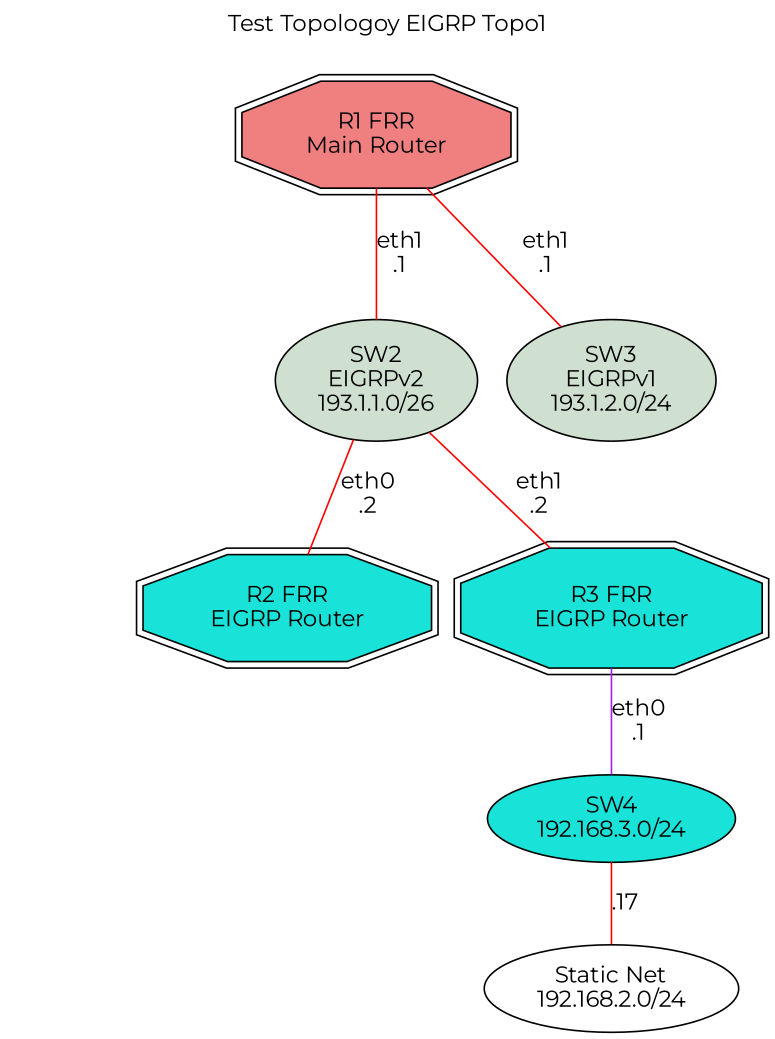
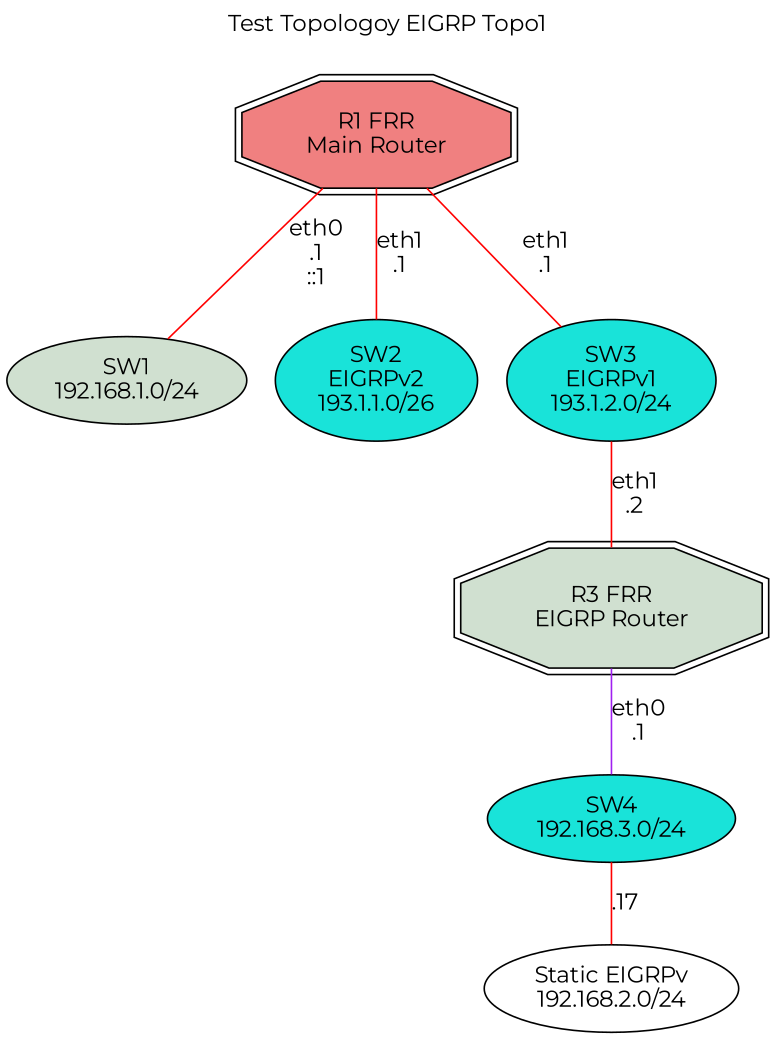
node "SW1 192.168.1.0/24": added
node "SW2 EIGRPv2 193.1.1.0/26": fillcolor #d0e0d0 -> #19e3d9
node "SW3 EIGRPv1 193.1.2.0/24": fillcolor #d0e0d0 -> #19e3d9
edge "SW2 EIGRPv2 193.1.1.0/26" -- "R3 FRR EIGRP Router": now "SW3 EIGRPv1 193.1.2.0/24" -- "R3 FRR EIGRP Router"
node "R2 FRR EIGRP Router": removed
node "R3 FRR EIGRP Router": fillcolor #19e3d9 -> #d0e0d0
node "Static Net 192.168.2.0/24": label "Static Net 192.168.2.0/24" -> "Static EIGRPv 192.168.2.0/24"
